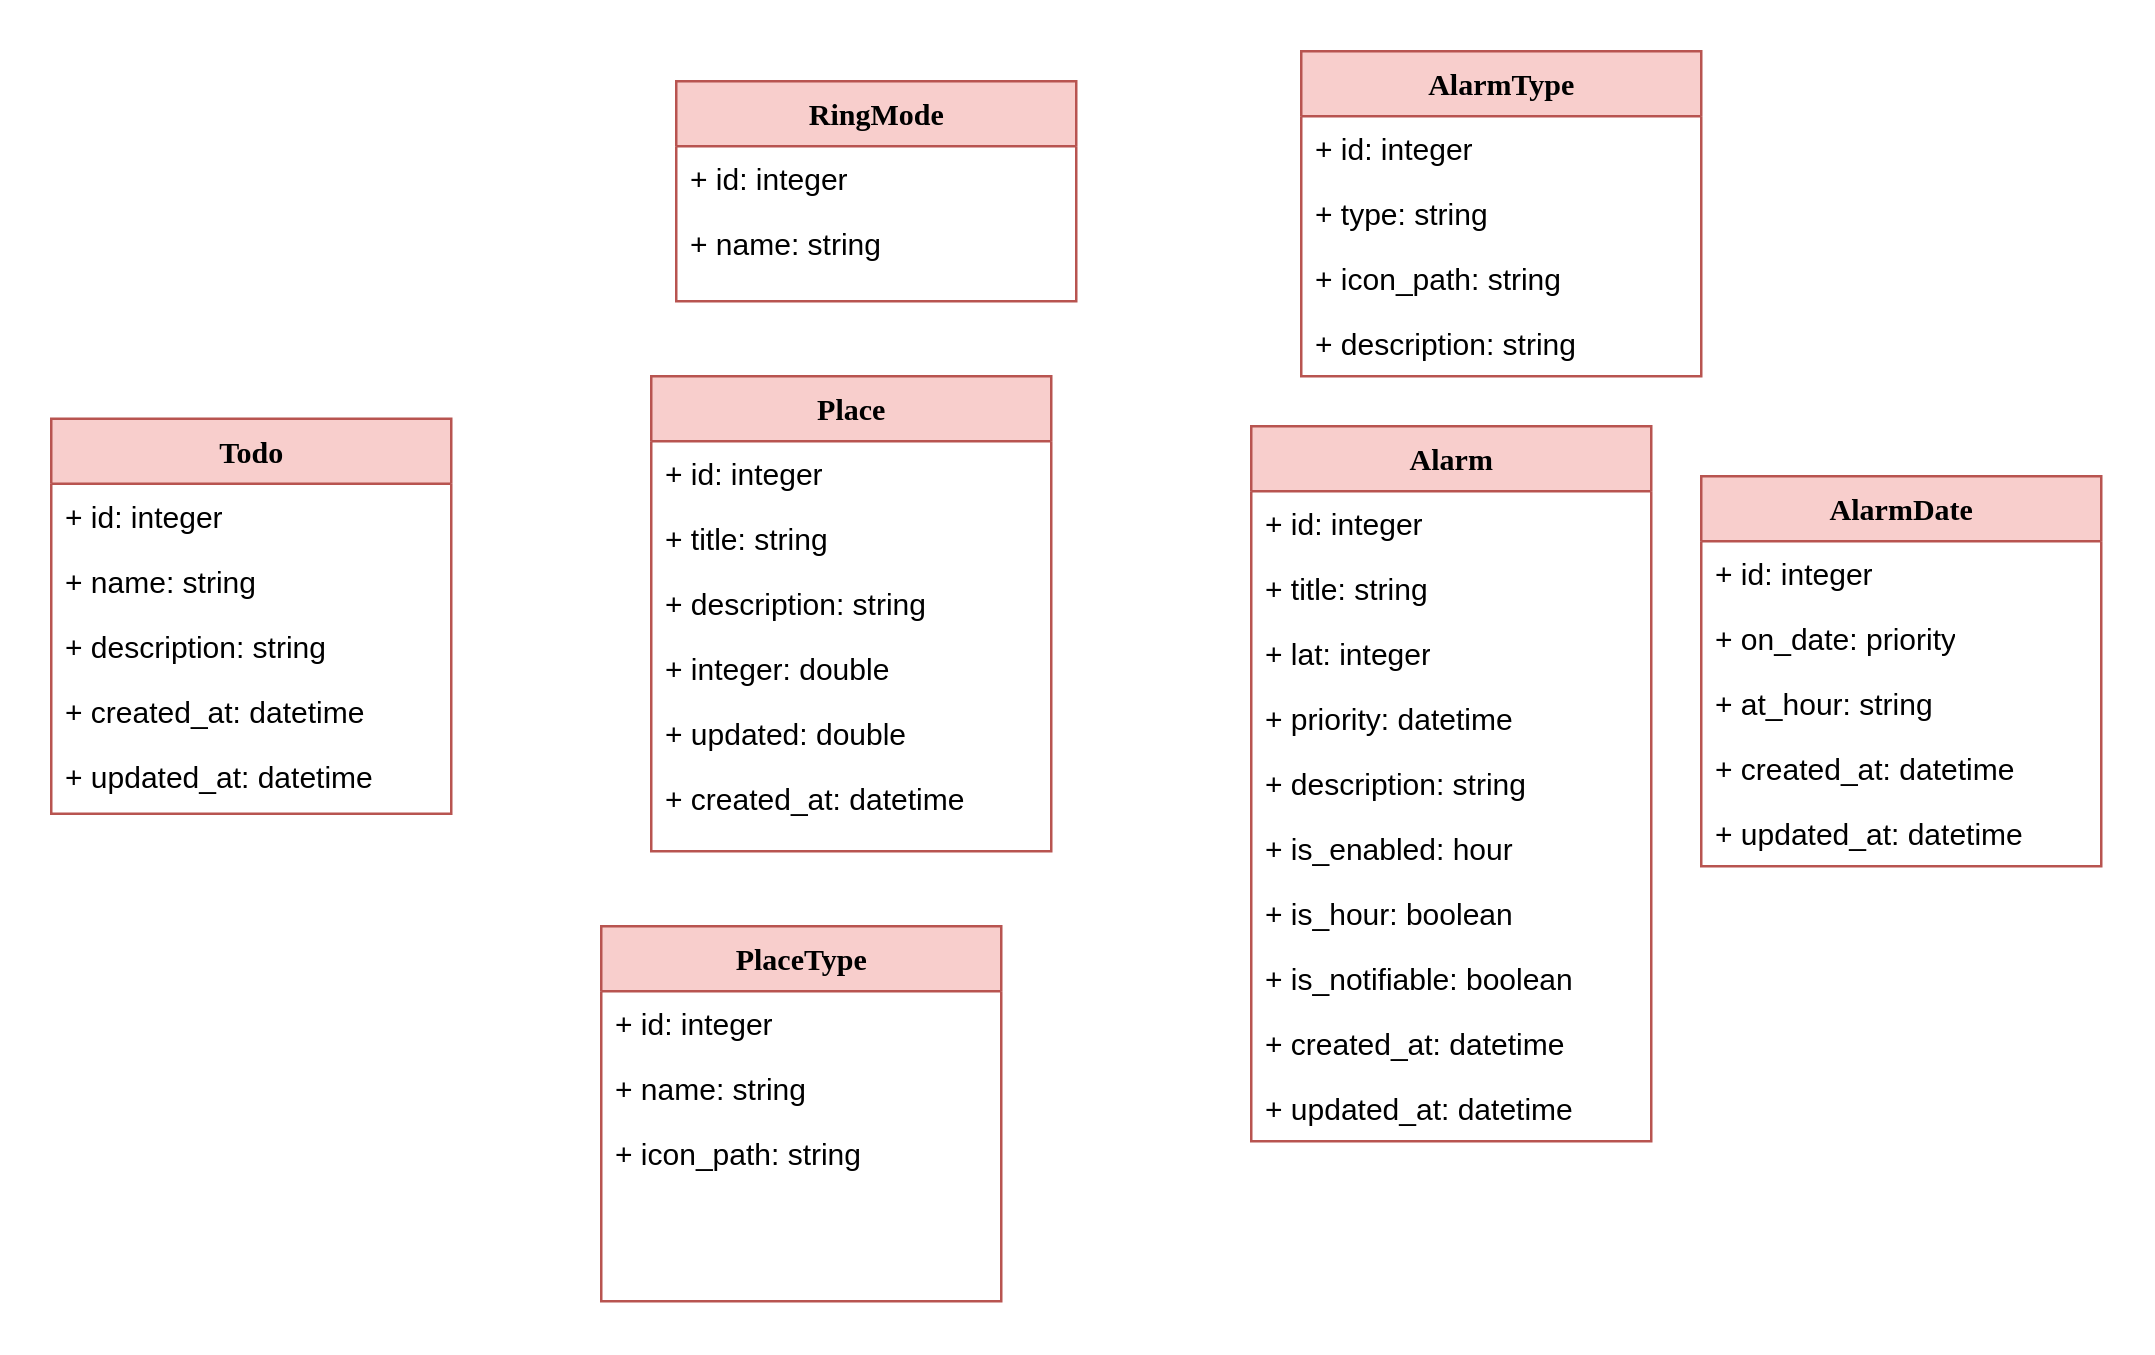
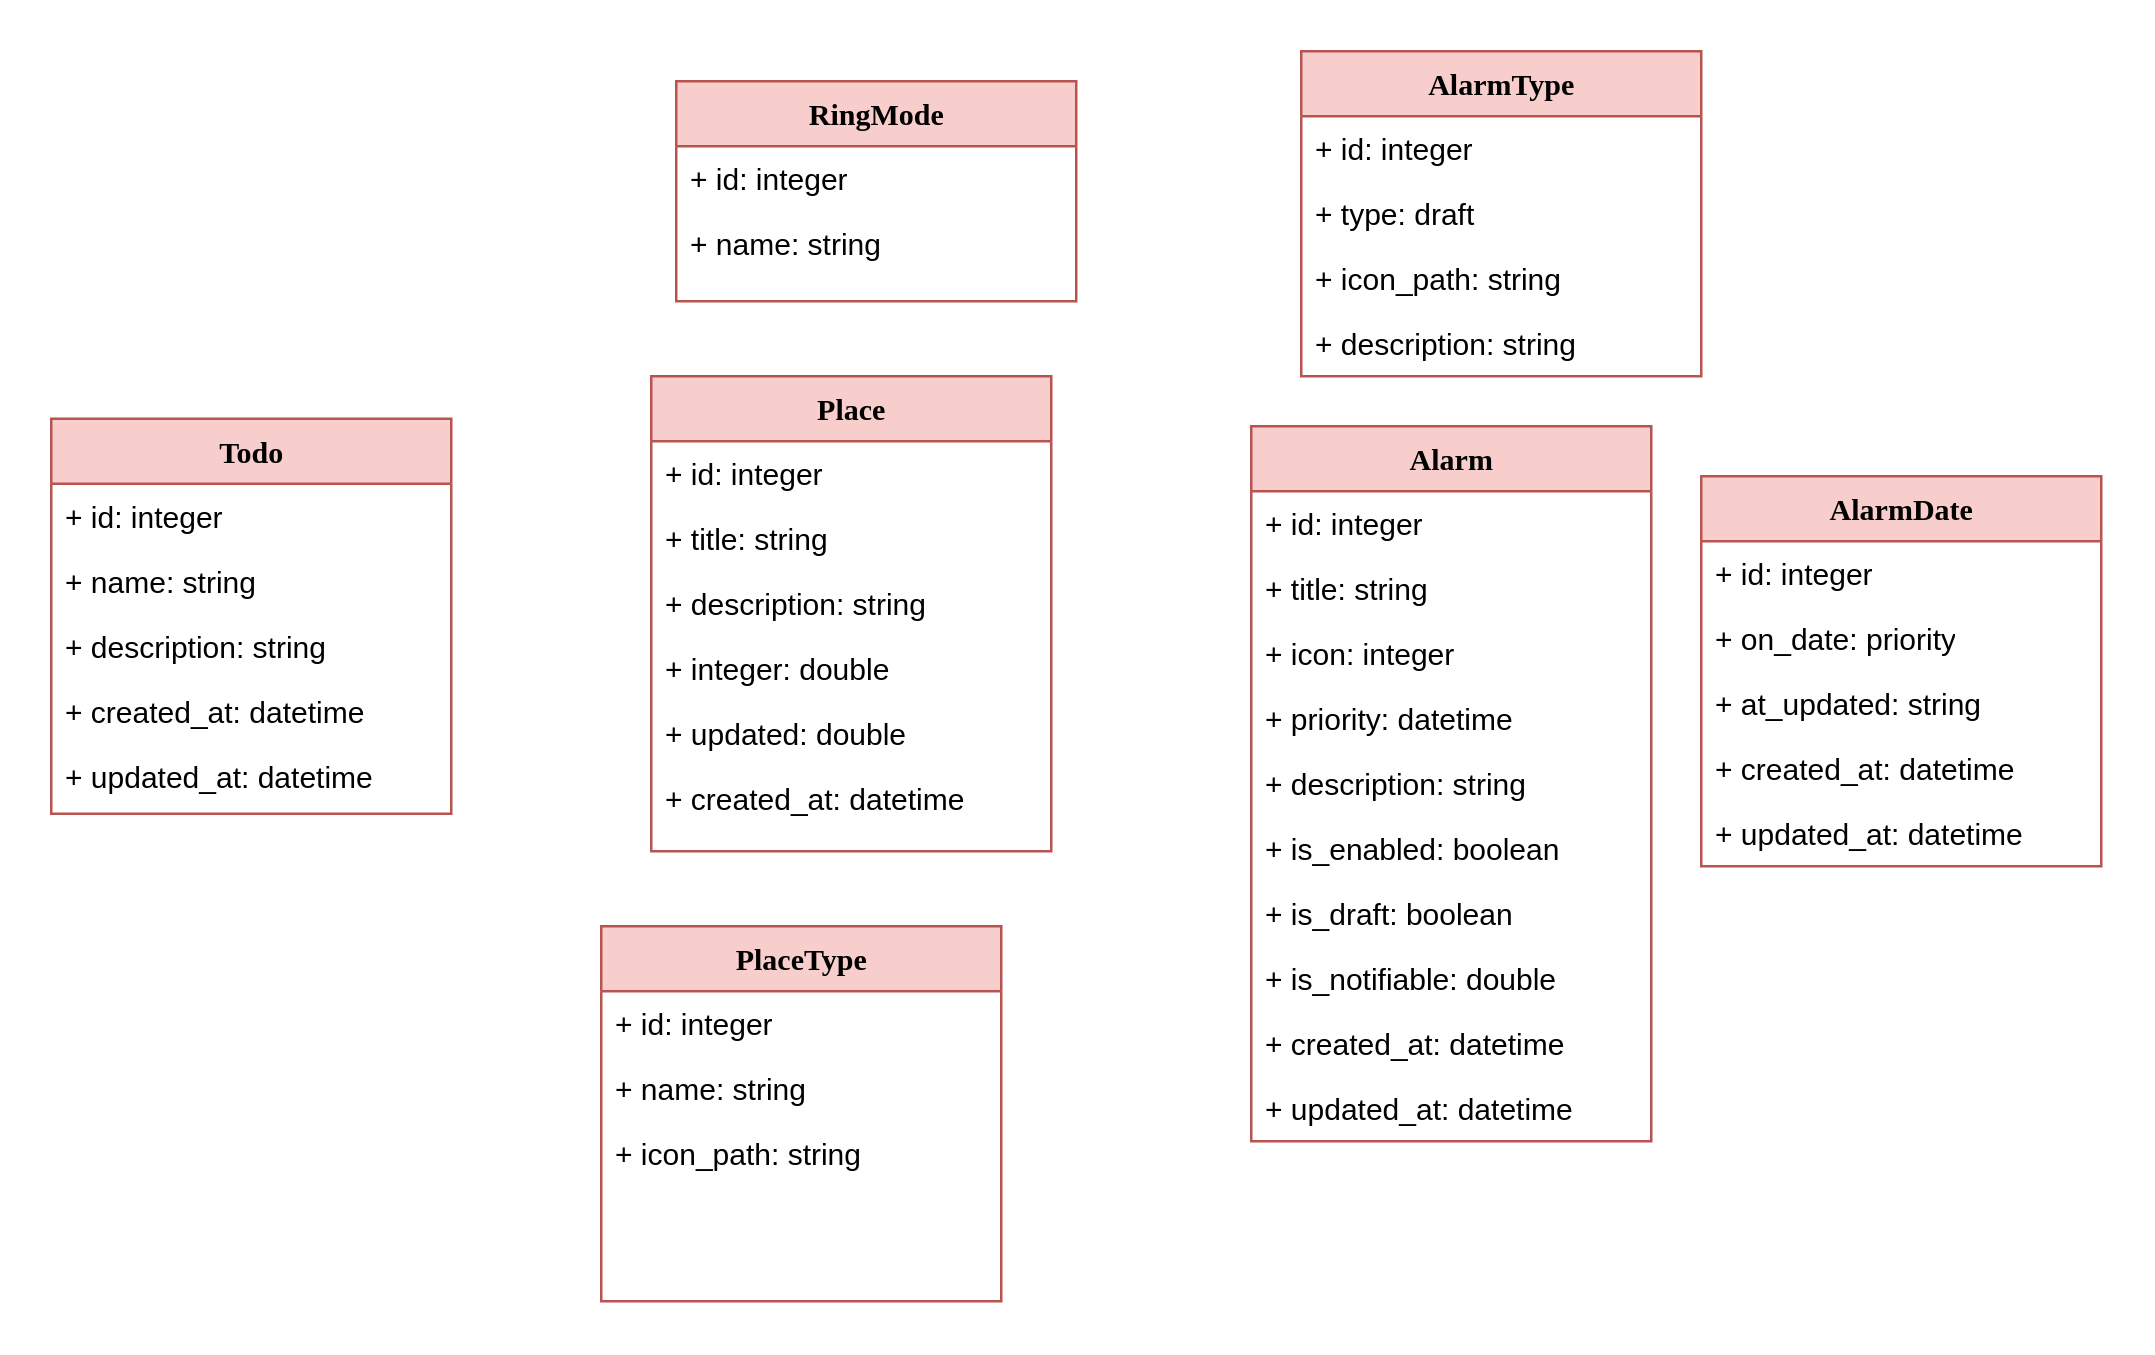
node "+ type: string": label "+ type: string" -> "+ type: draft"
node "+ lat: integer": label "+ lat: integer" -> "+ icon: integer"
node "+ at_hour: string": label "+ at_hour: string" -> "+ at_updated: string"
node "+ is_enabled: hour": label "+ is_enabled: hour" -> "+ is_enabled: boolean"
node "+ is_hour: boolean": label "+ is_hour: boolean" -> "+ is_draft: boolean"
node "+ is_notifiable: boolean": label "+ is_notifiable: boolean" -> "+ is_notifiable: double"
